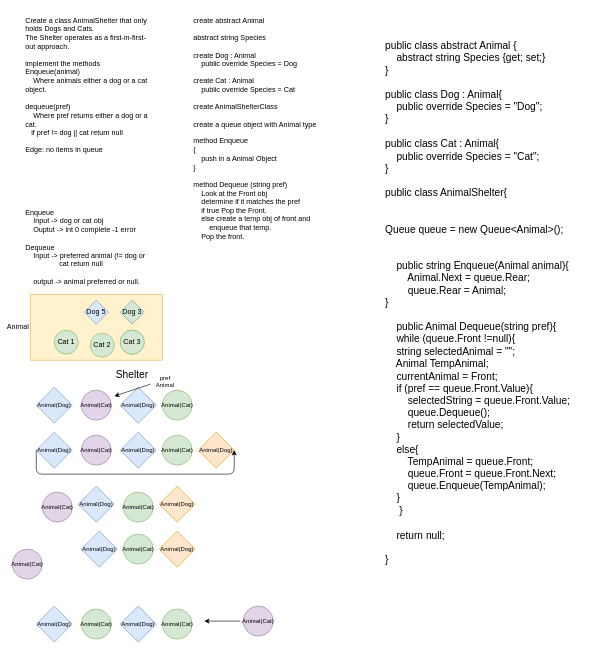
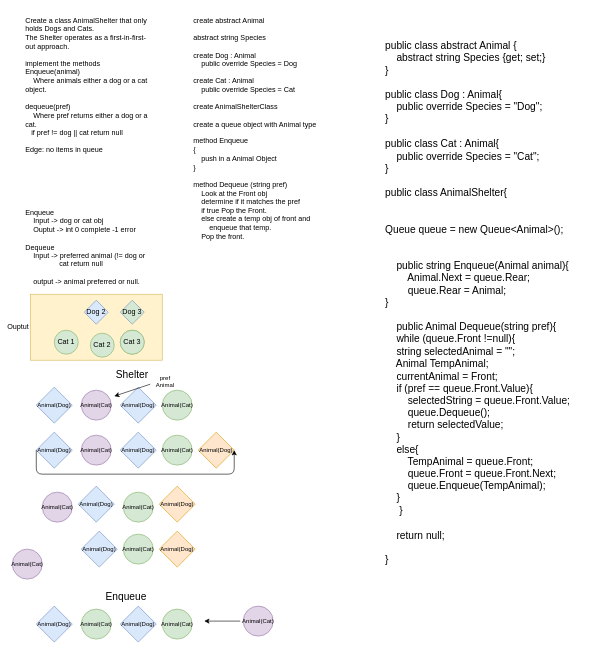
node "Dog 5": label "Dog 5" -> "Dog 2"
node "Animal": label "Animal" -> "Ouptut"
node "Enqueue": added
